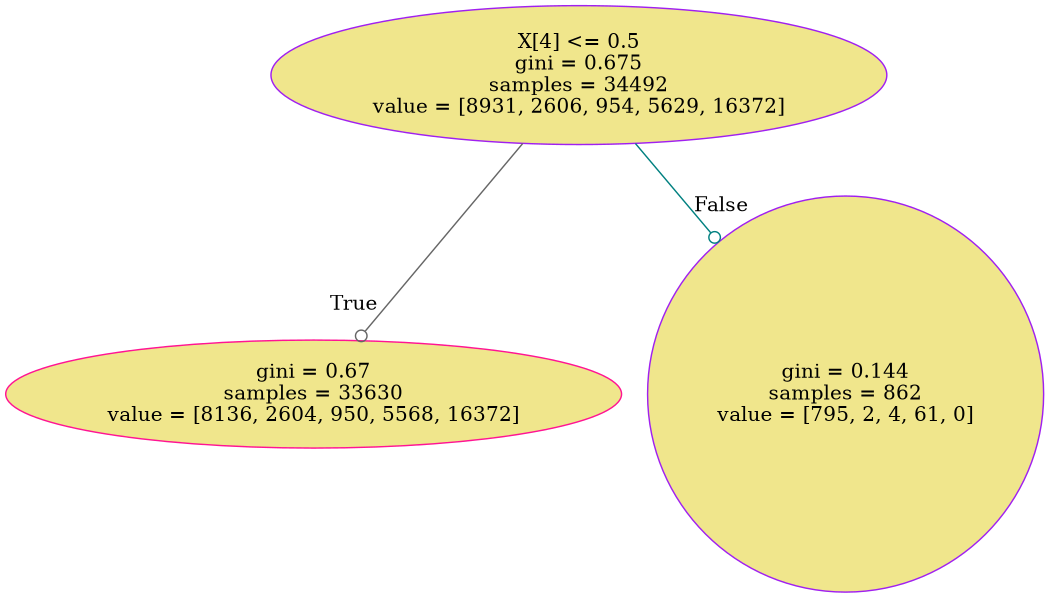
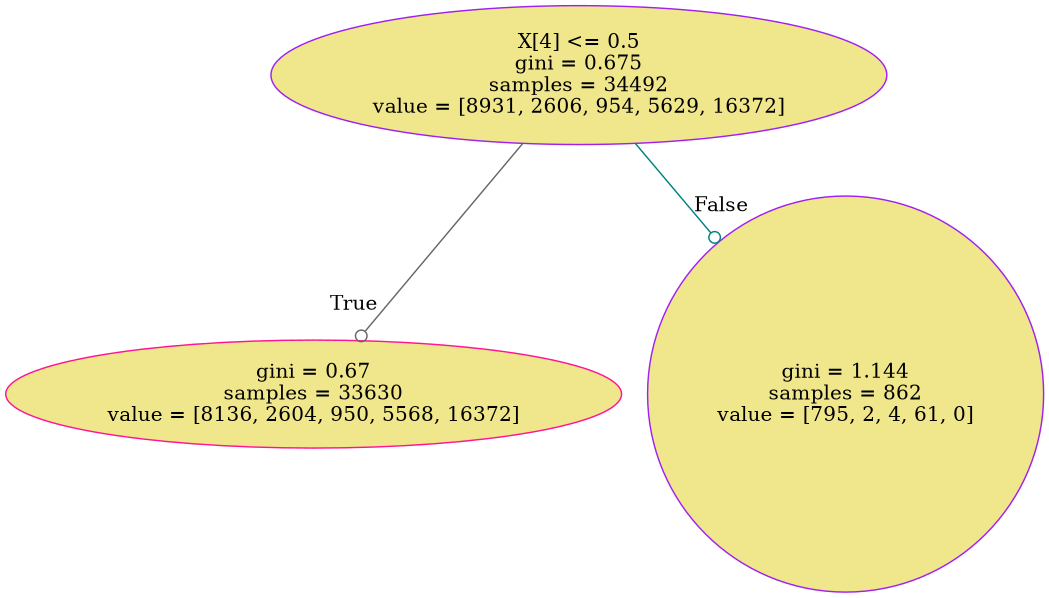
node "gini = 0.144 samples = 862 value = [795, 2, 4, 61, 0]": label "gini = 0.144 samples = 862 value = [795, 2, 4, 61, 0]" -> "gini = 1.144 samples = 862 value = [795, 2, 4, 61, 0]"
